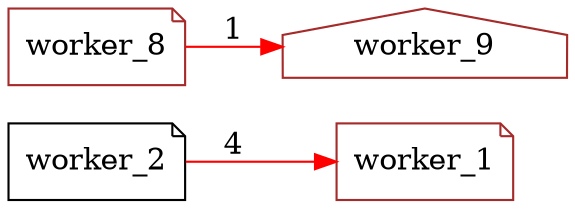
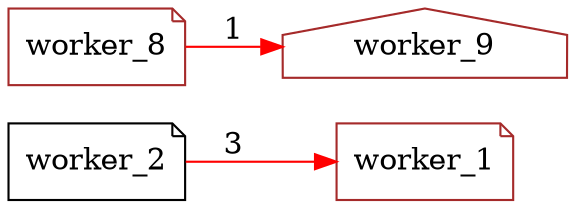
edge "worker_2" -> "worker_1": label "4" -> "3"
